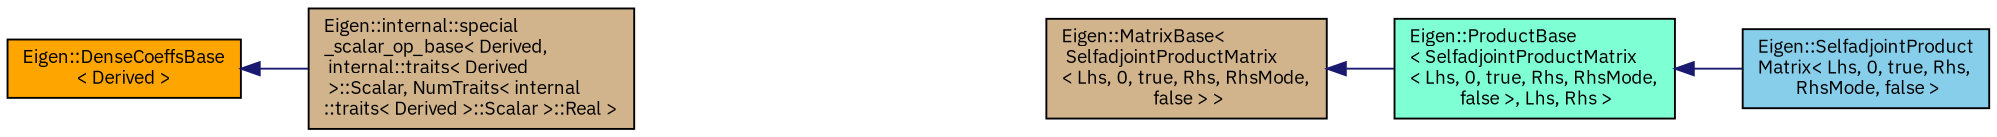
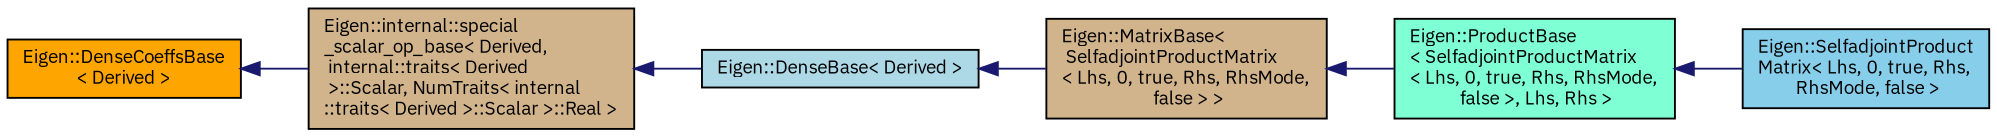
node "Eigen::DenseBase< Derived >": added
